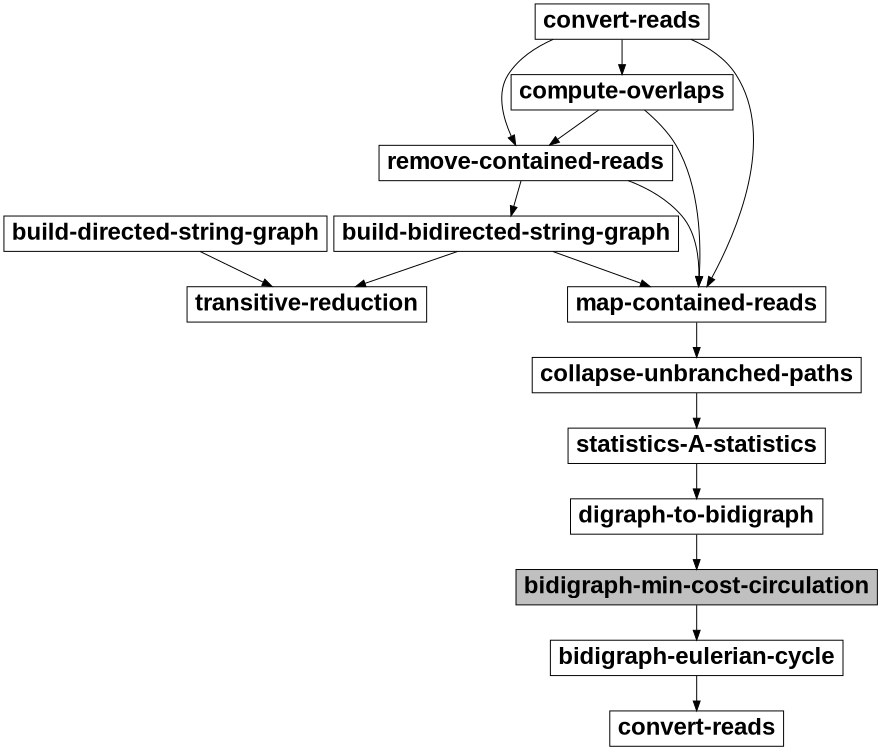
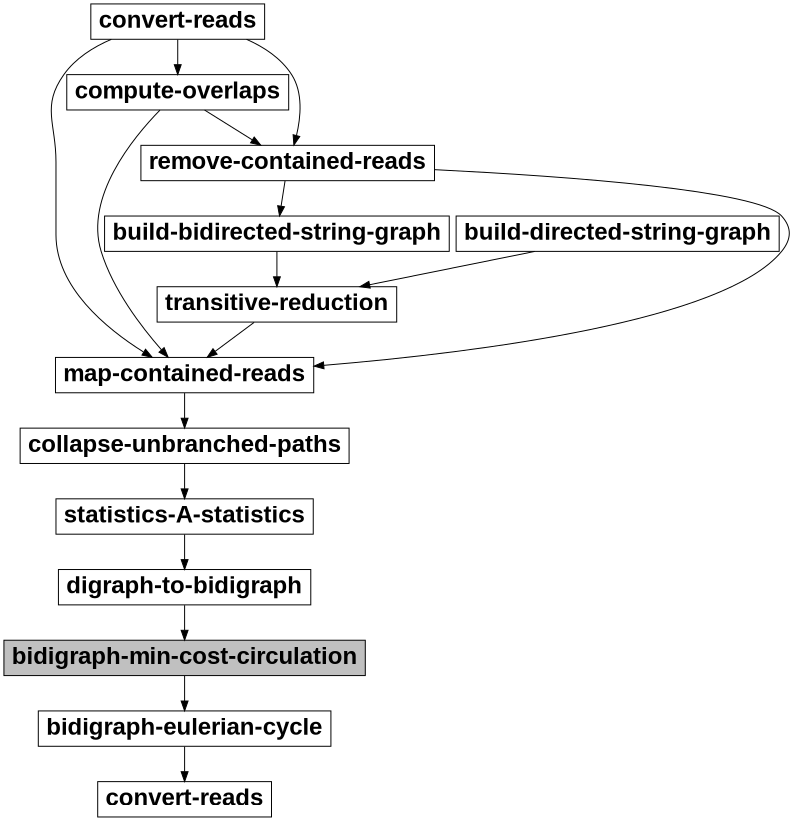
edge "build-bidirected-string-graph" -> "map-contained-reads": now "transitive-reduction" -> "map-contained-reads"
